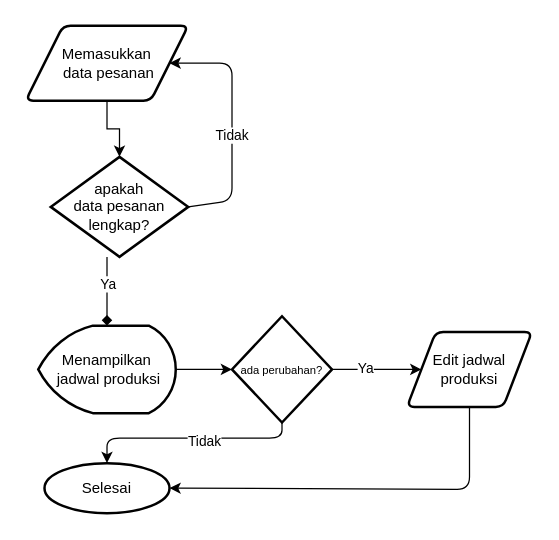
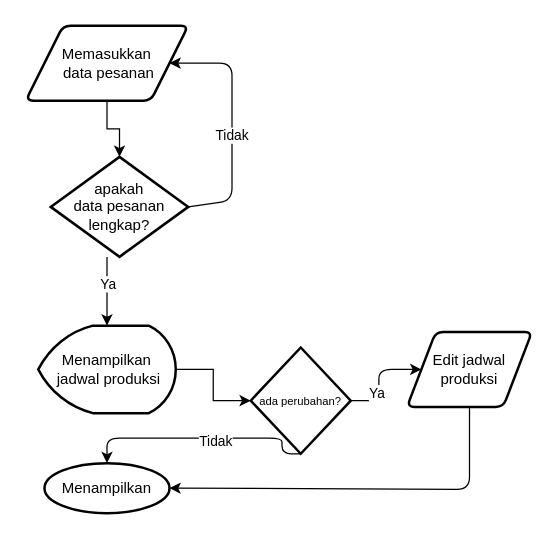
edge "apakah data pesanan lengkap?" -> "Menampilkan jadwal produksi": arrowhead diamond -> classic
node "ada perubahan?": moved (282, 369) -> (301, 401)
node "Selesai": label "Selesai" -> "Menampilkan"
